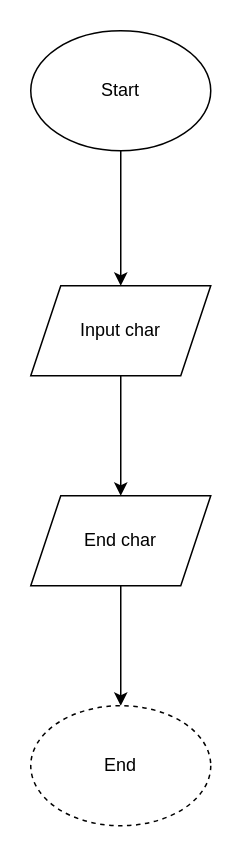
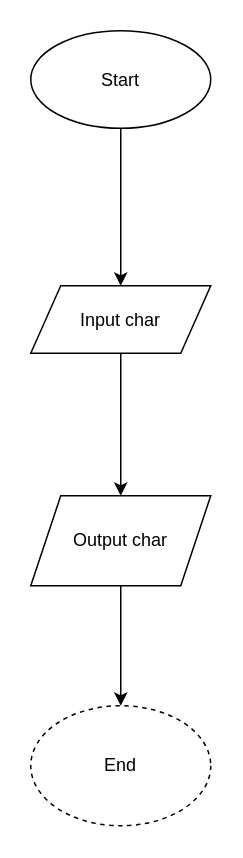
node "Start": size 180x120 -> 180x98
node "Input char": size 180x90 -> 180x68
node "End char": label "End char" -> "Output char"
